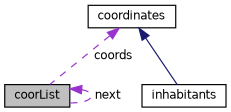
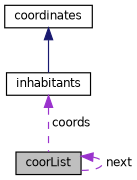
edge "coorList" -> "coordinates": now "coorList" -> "inhabitants"
